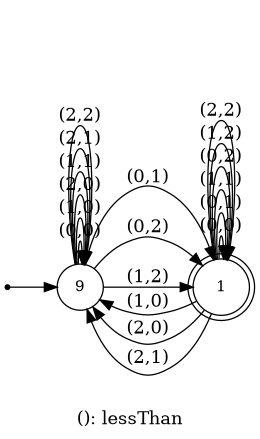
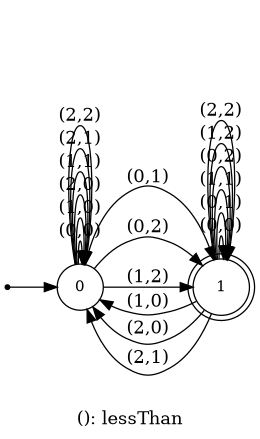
node "9": label "9" -> "0"
